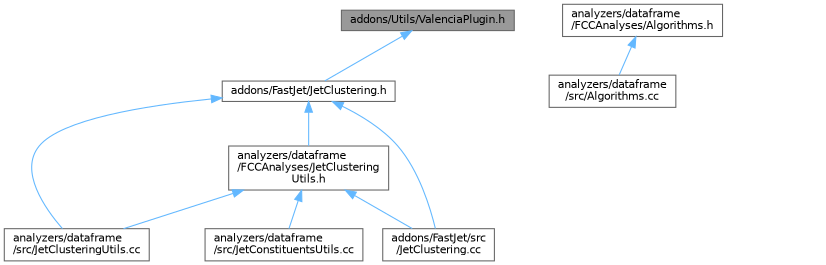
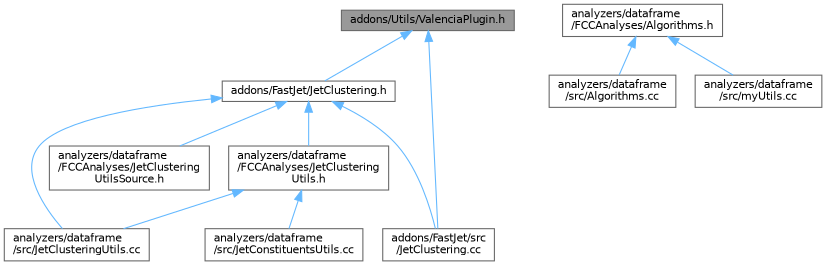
node "analyzers/dataframe /src/myUtils.cc": added
node "analyzers/dataframe /FCCAnalyses/JetClustering UtilsSource.h": added
edge "addons/FastJet/src /JetClustering.cc" -> "analyzers/dataframe /FCCAnalyses/JetClustering Utils.h": now "addons/FastJet/src /JetClustering.cc" -> "addons/Utils/ValenciaPlugin.h"
